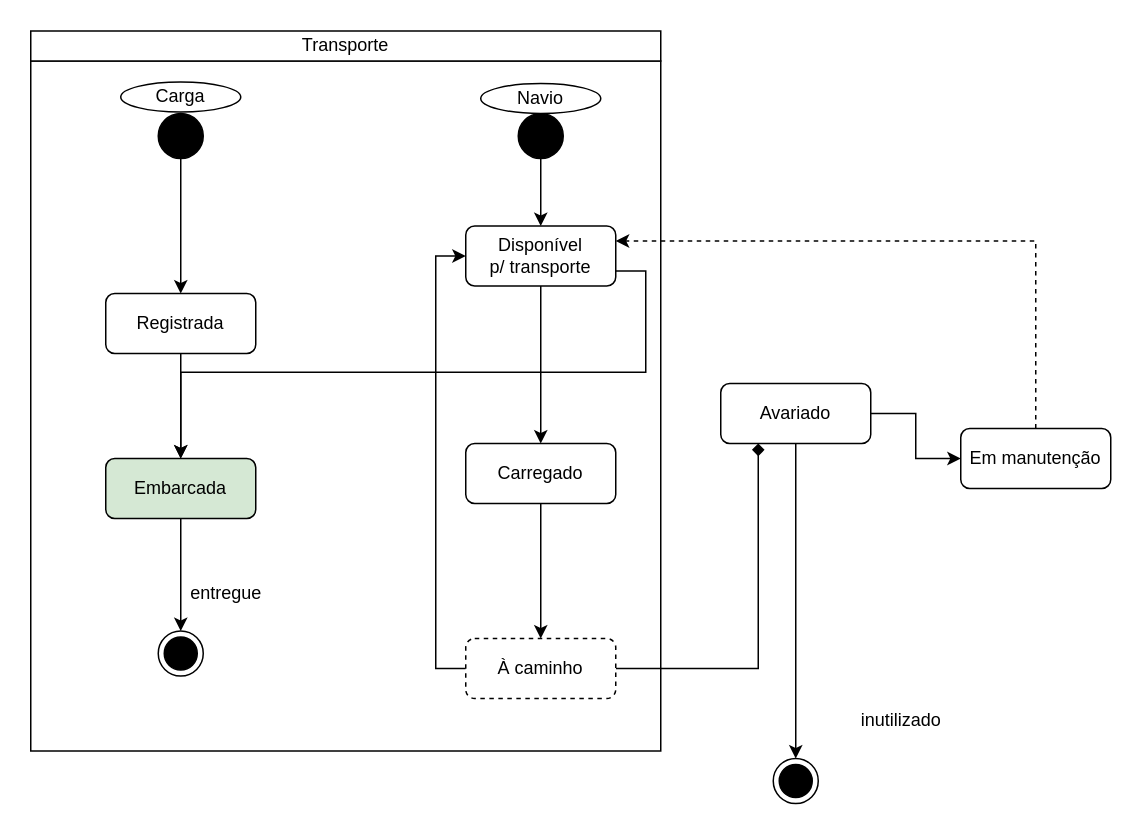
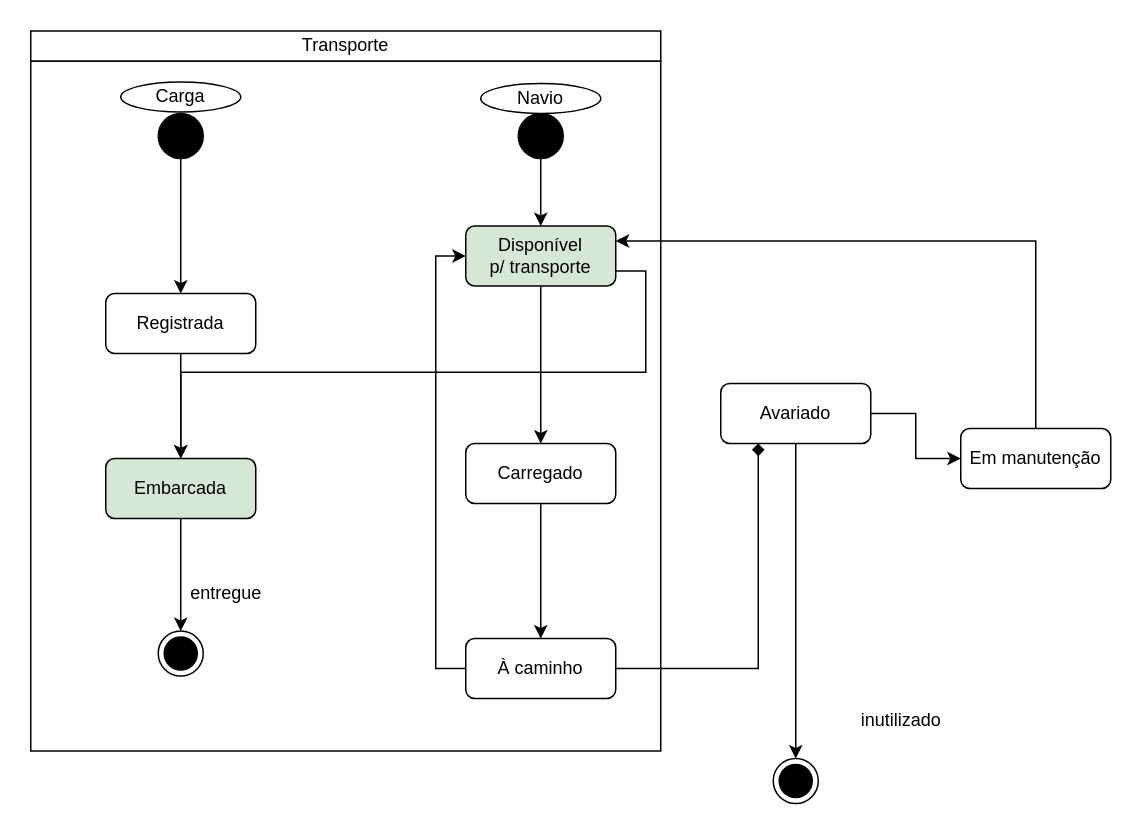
edge "Em manutenção" -> "Disponível p/ transporte": style dashed -> solid
node "Disponível p/ transporte": fillcolor #ffffff -> #d5e8d4
node "À caminho": style dashed -> solid
